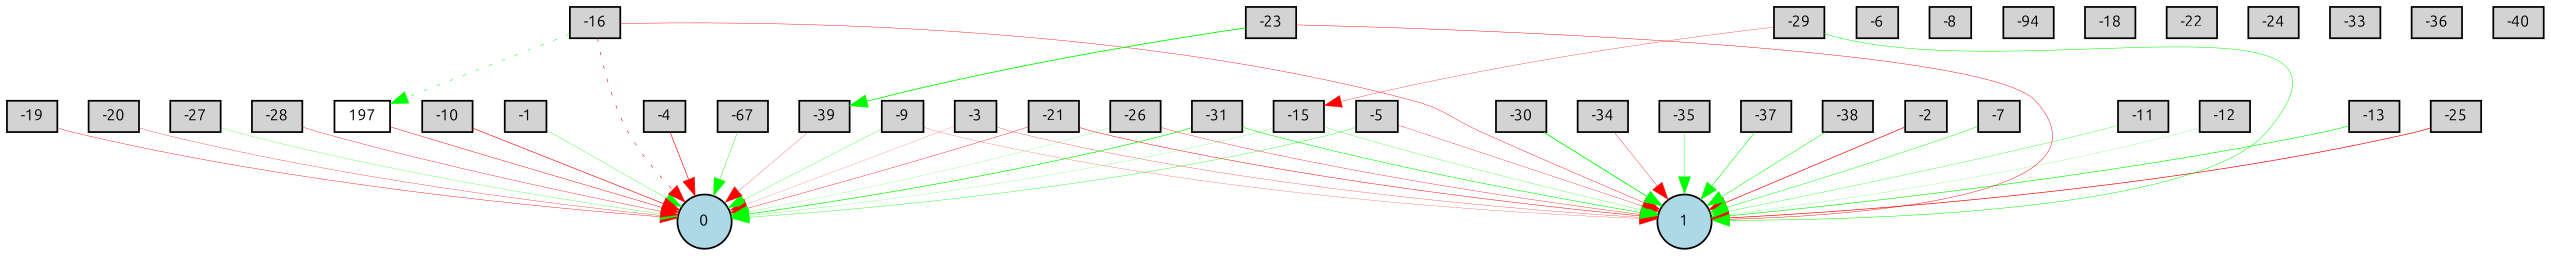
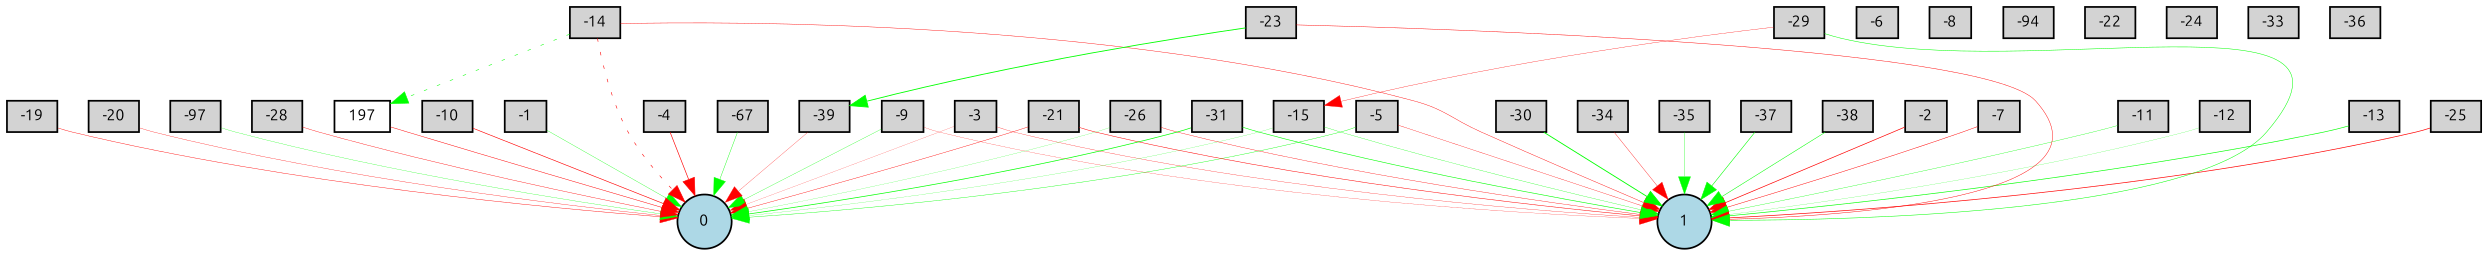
node "-16": label "-16" -> "-14"
node "-18": removed
node "-40": removed
node "-27": label "-27" -> "-97"
edge "-7" -> "1": color green -> red
